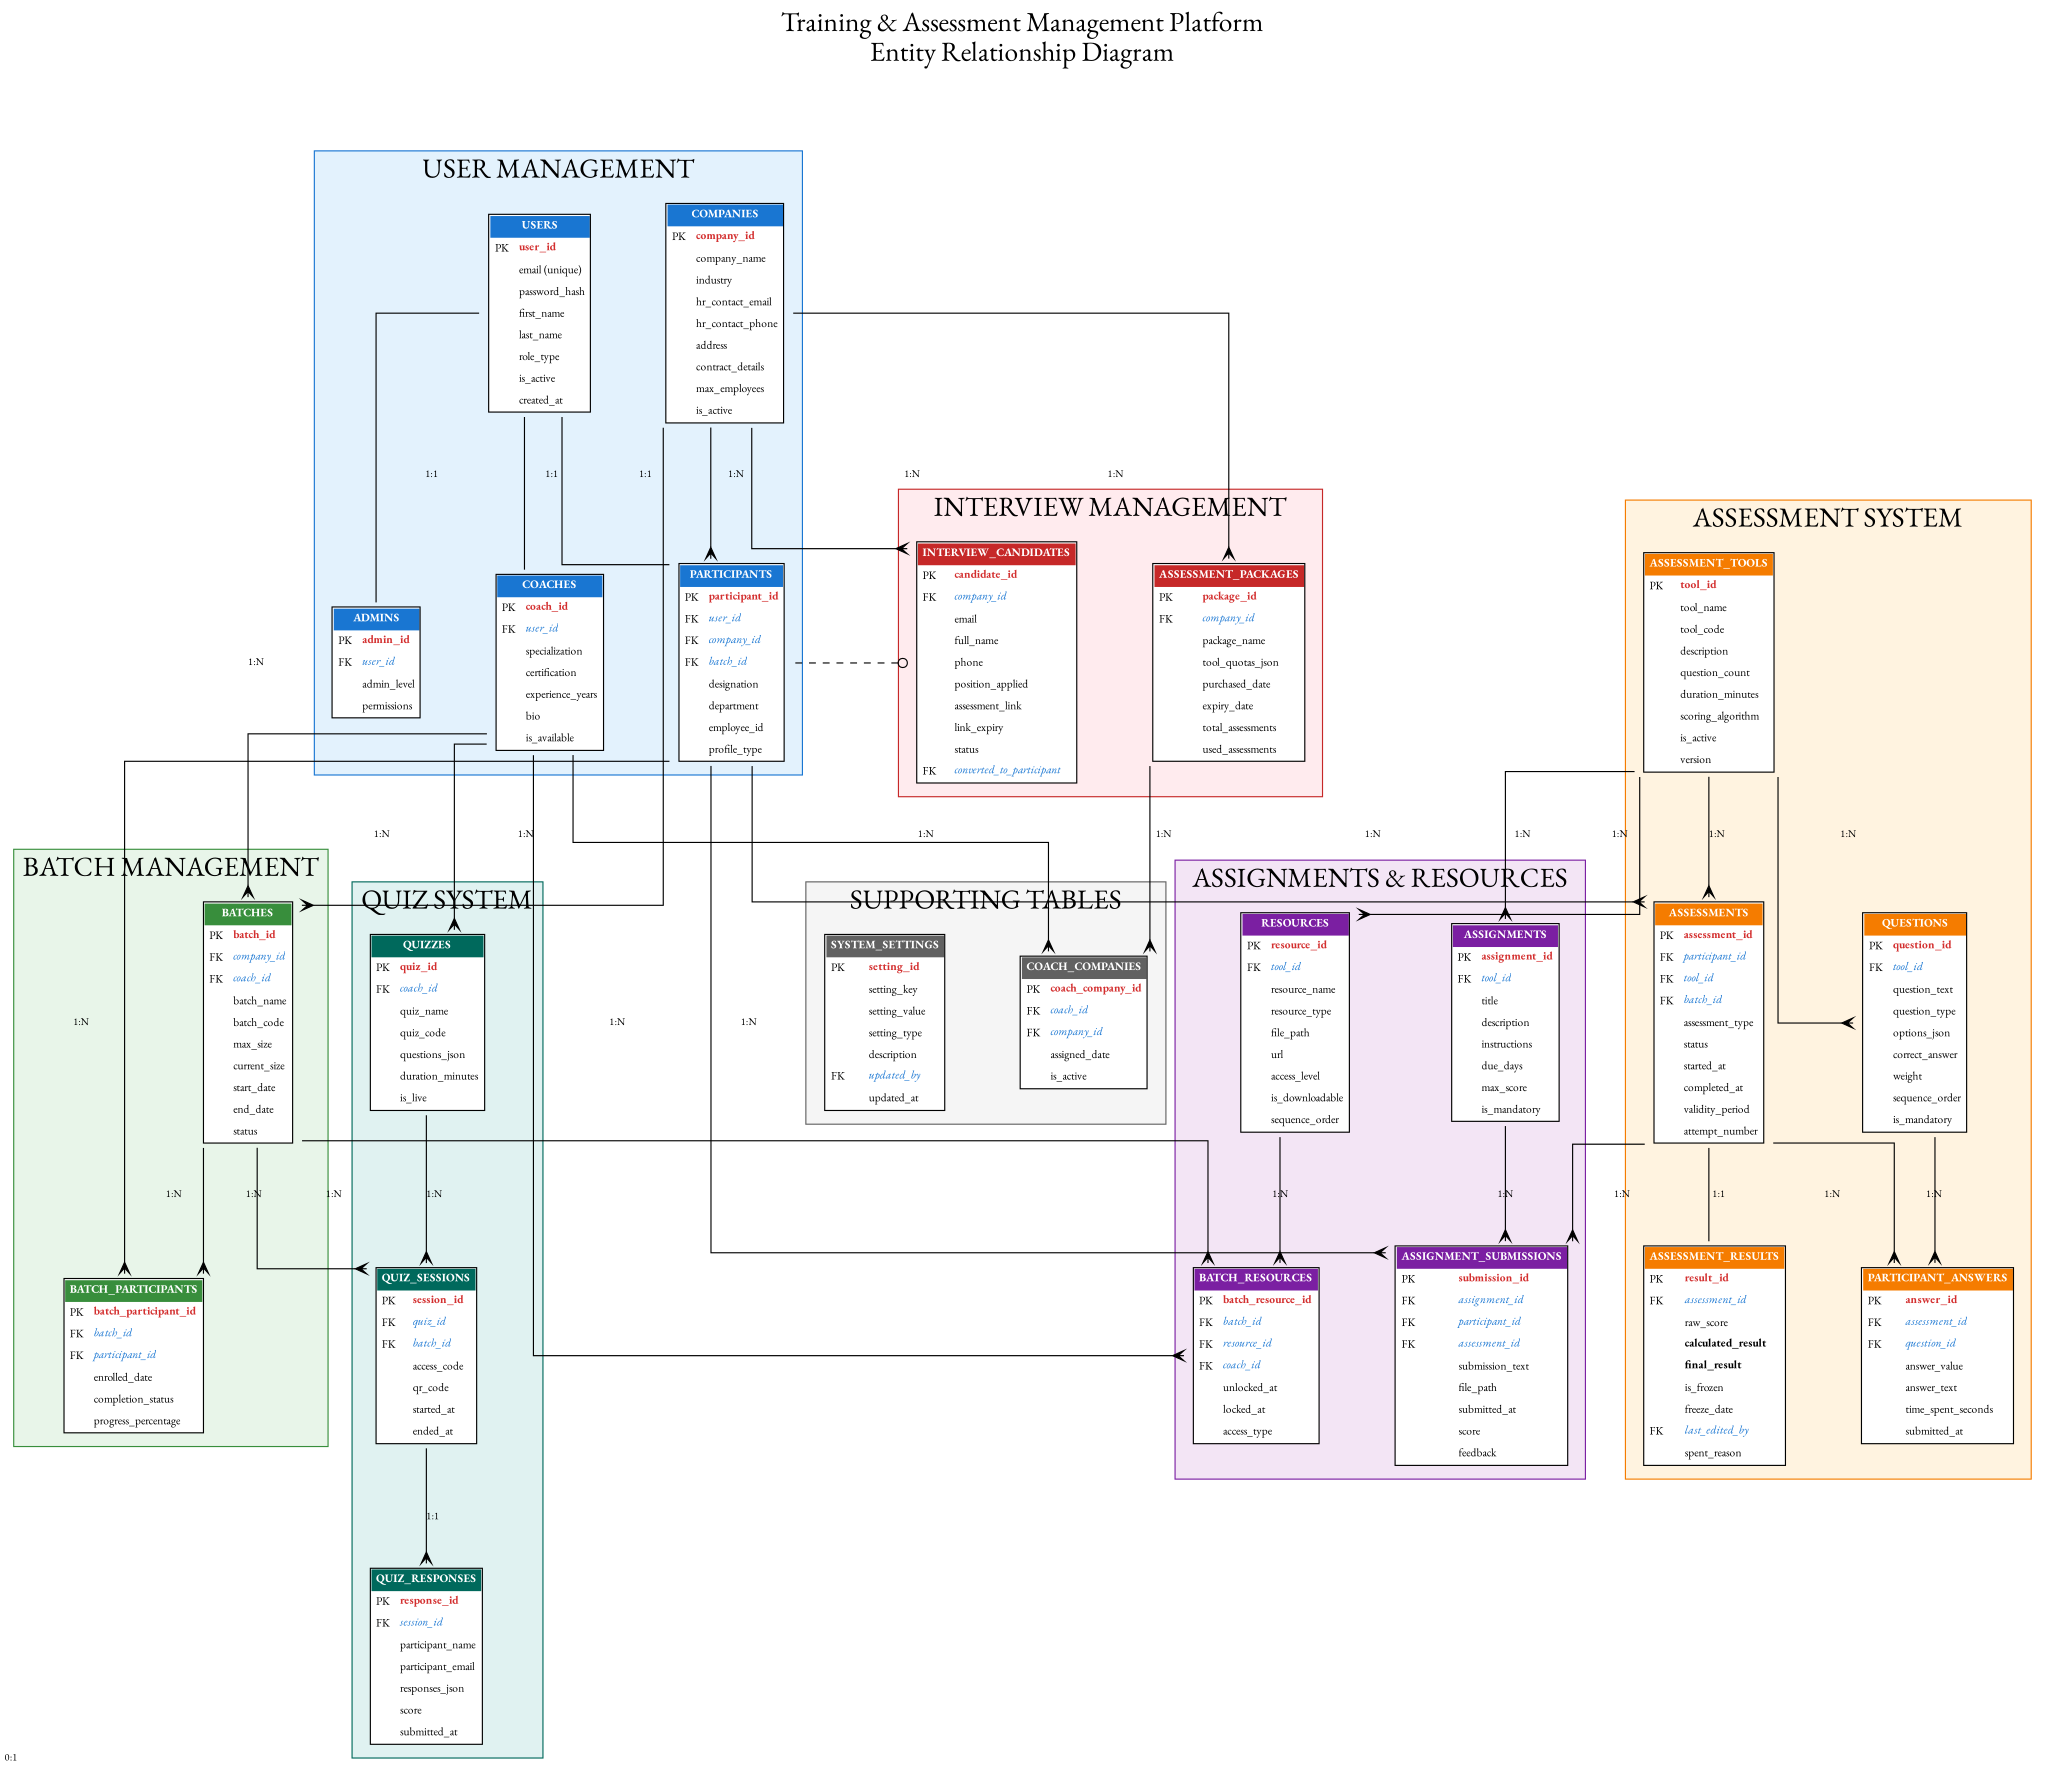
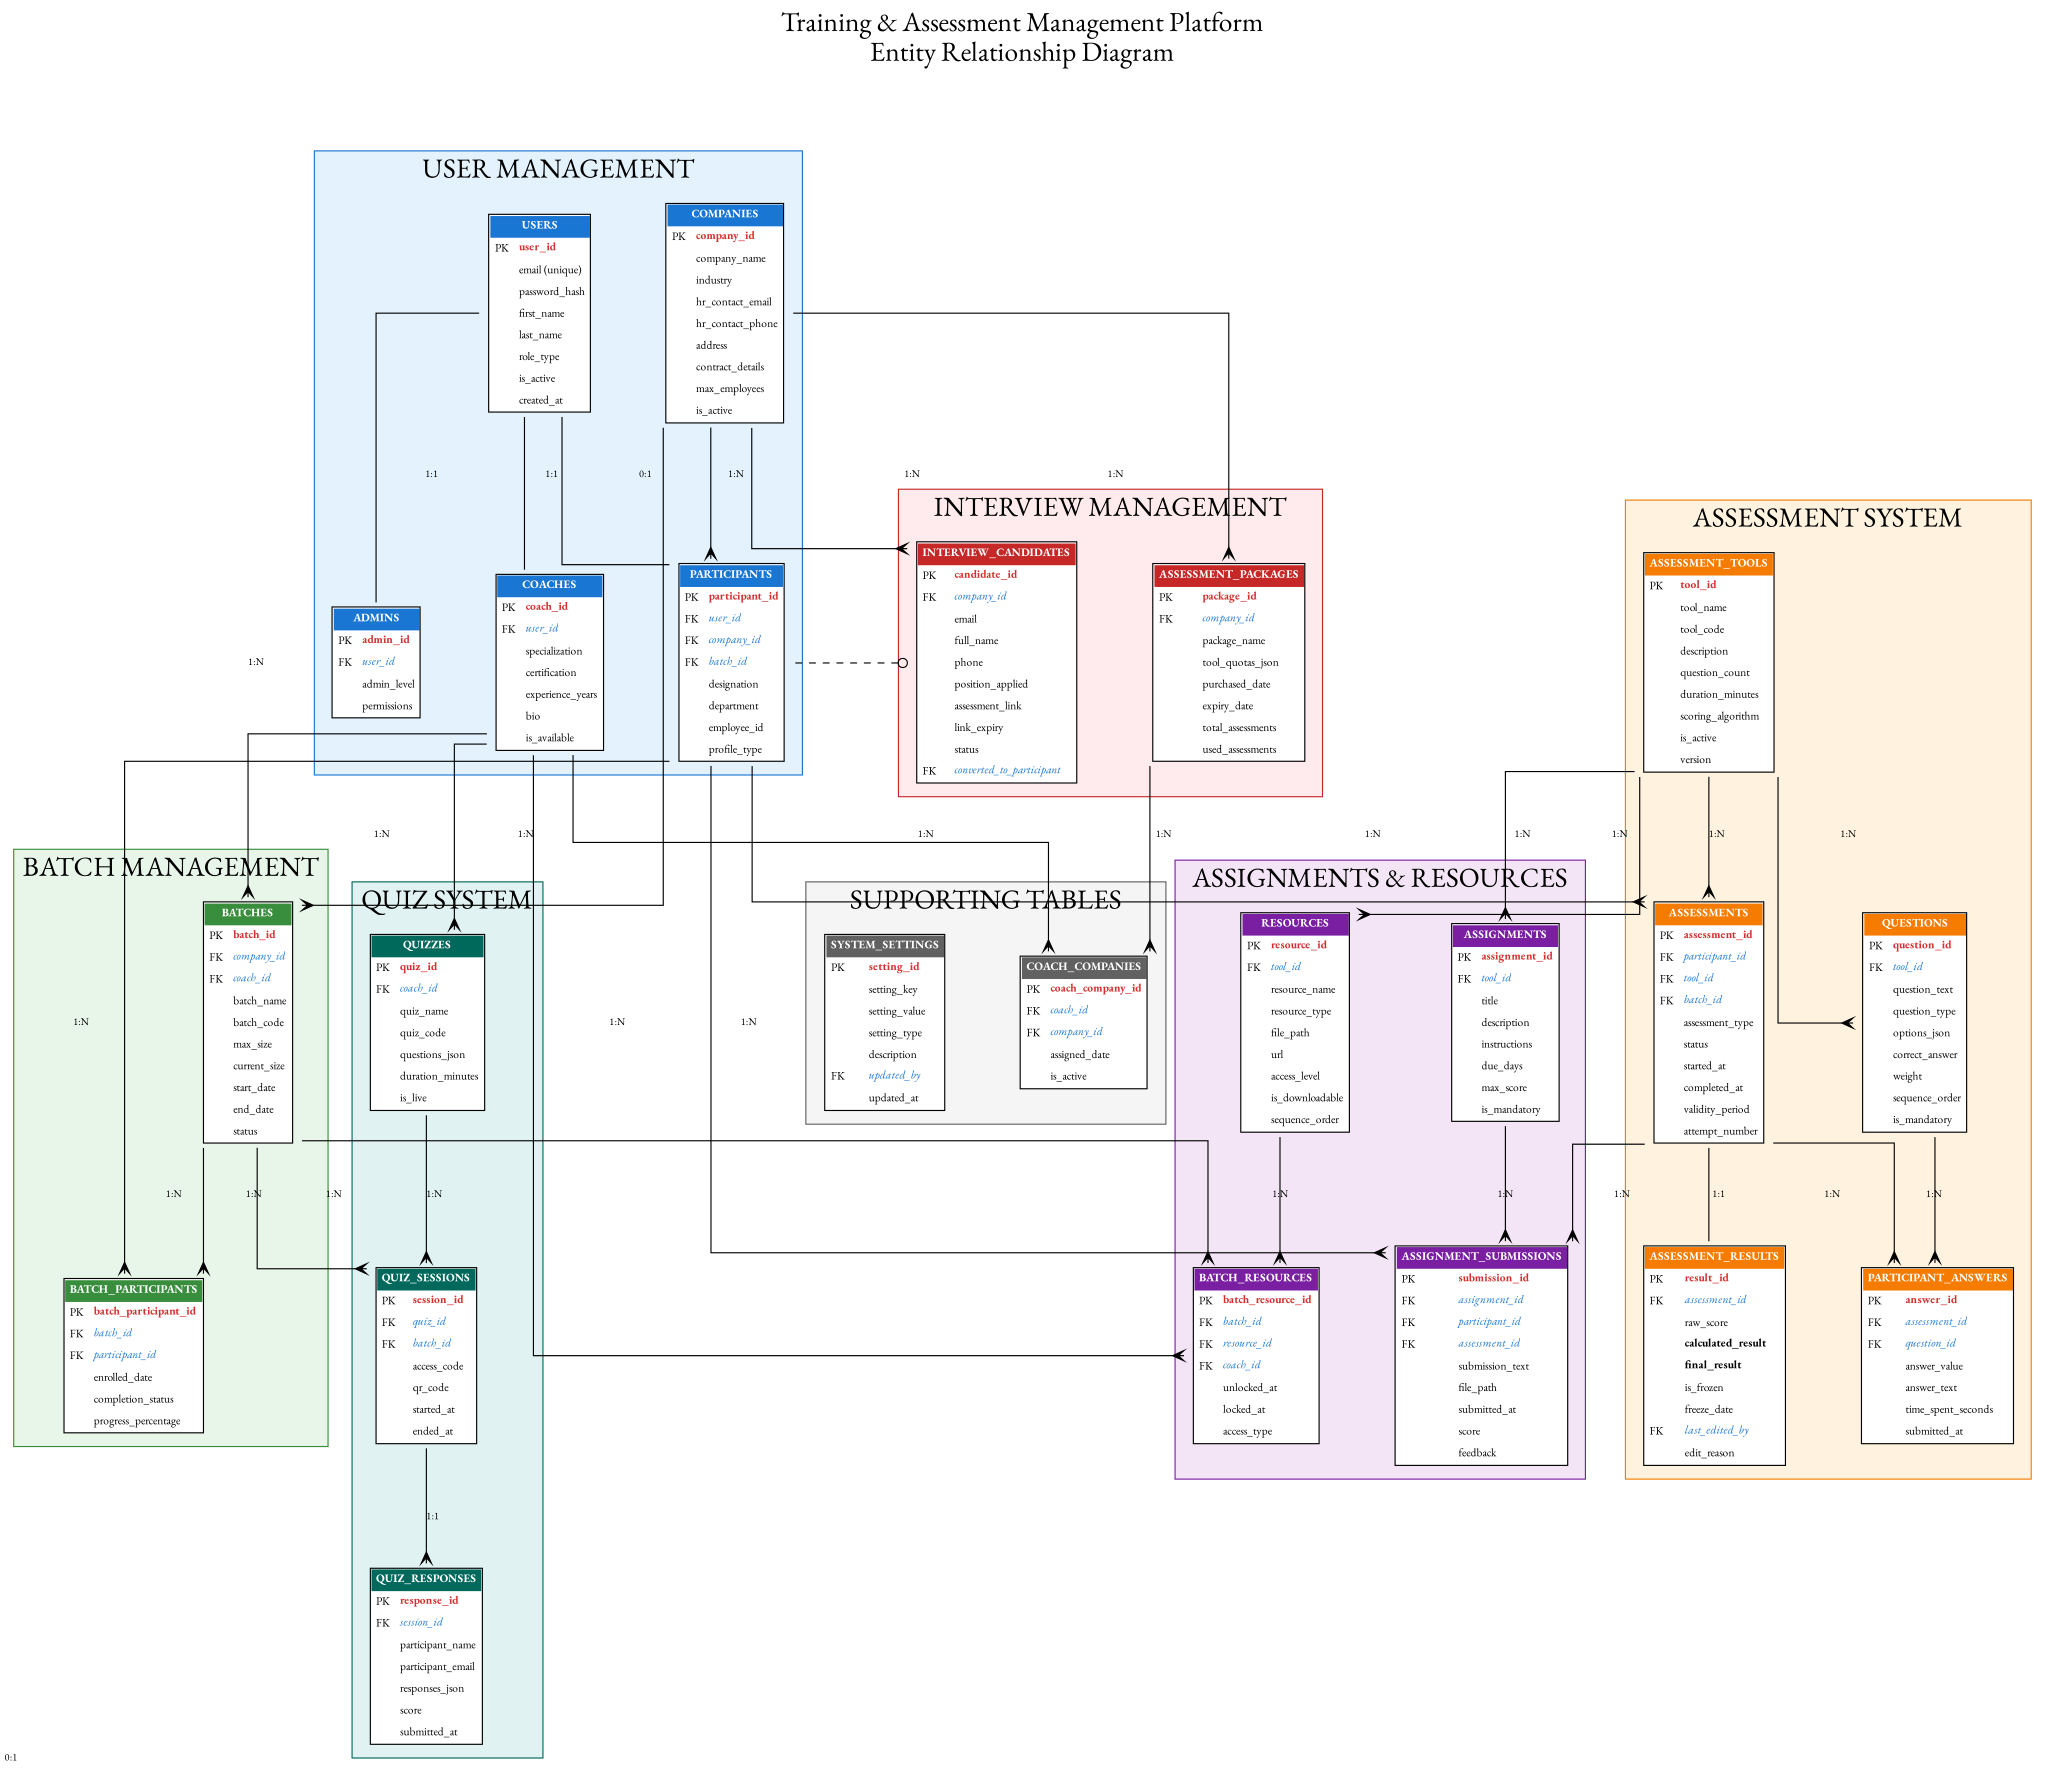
edge "USERS" -- "PARTICIPANTS": label "1:1" -> "0:1"
node "ASSESSMENT_RESULTS": text "spent_reason" -> "edit_reason"
